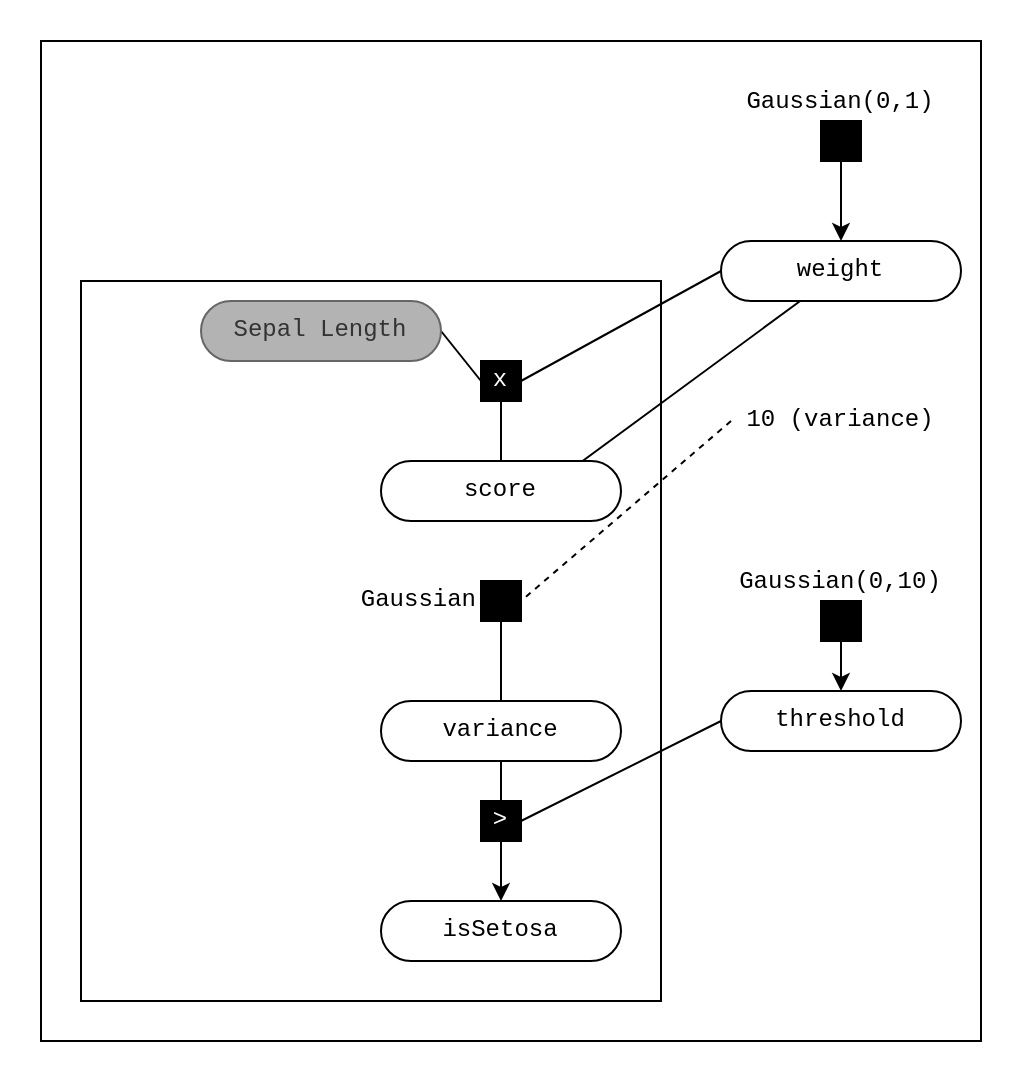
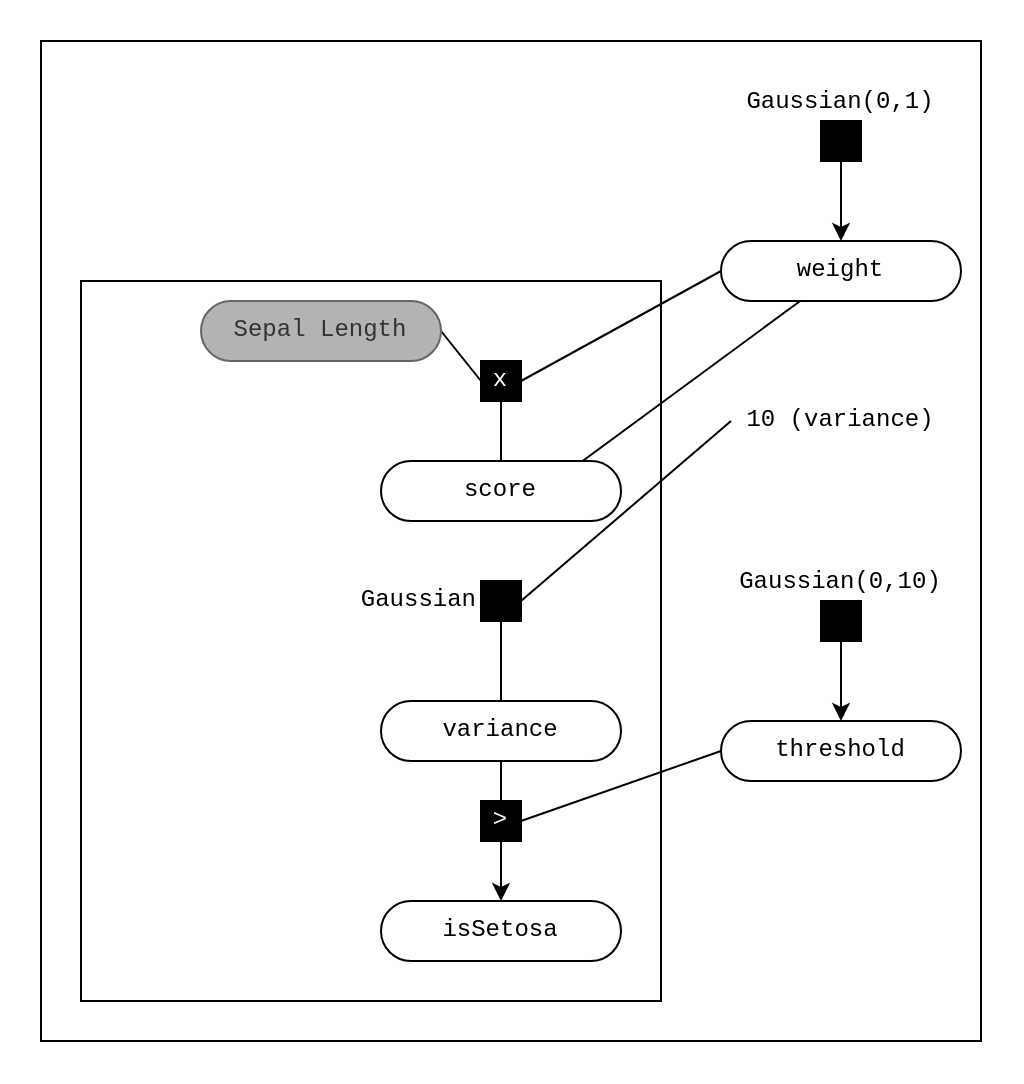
edge "10 (variance)" -- "Gaussian": style dashed -> solid
node "threshold": moved (841, 721) -> (841, 751)
